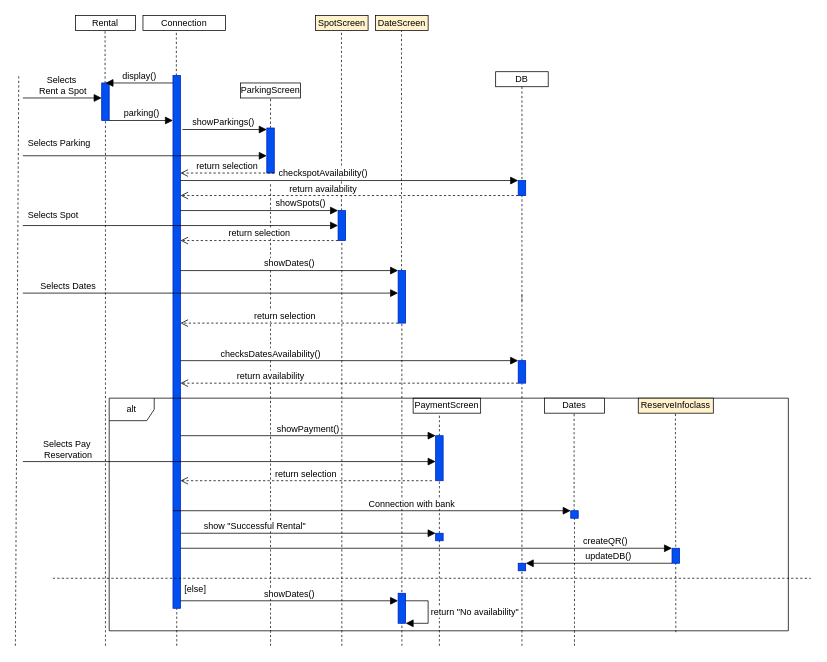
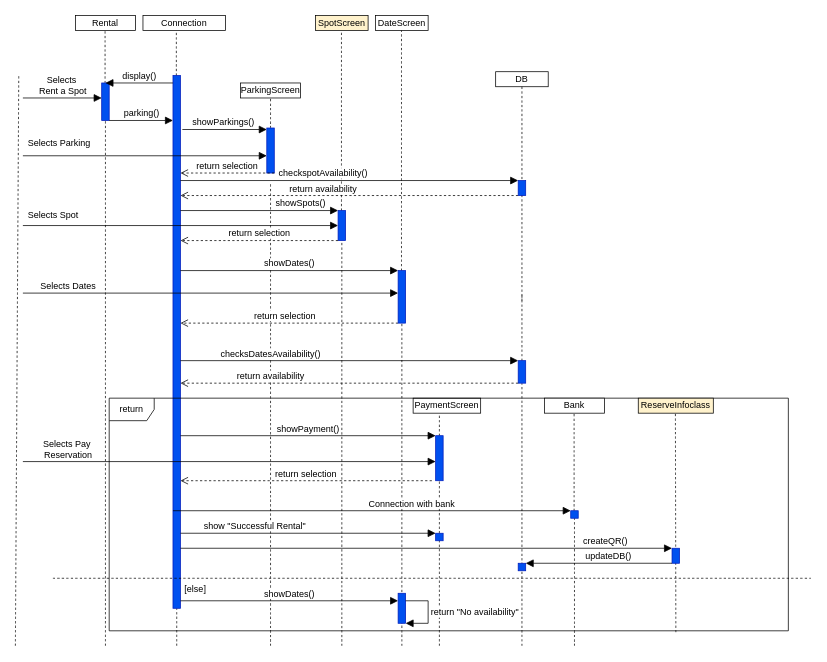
node "DateScreen": fillcolor #fff2cc -> #ffffff
node "Dates": label "Dates" -> "Bank"
node "alt": label "alt" -> "return"
